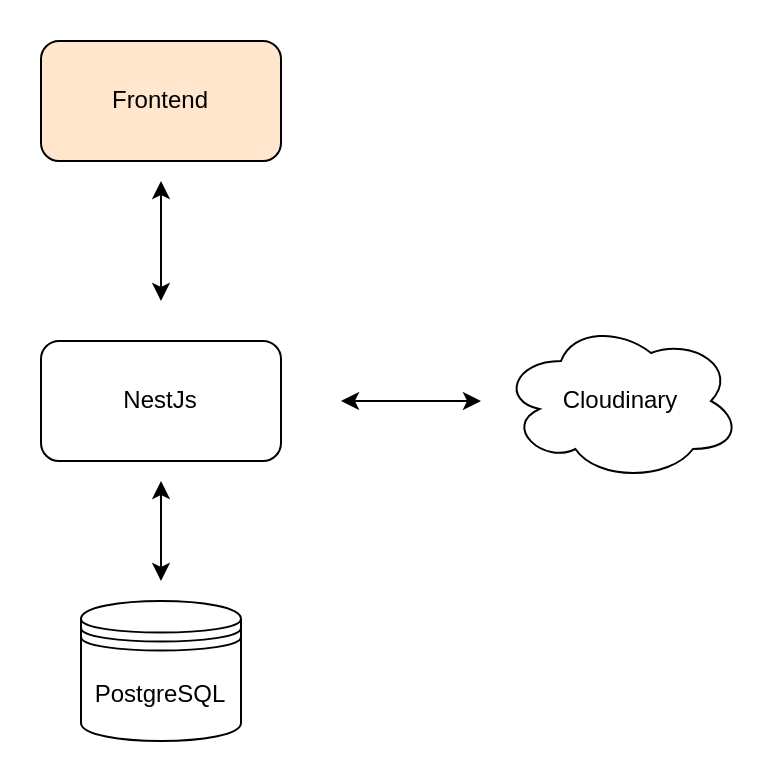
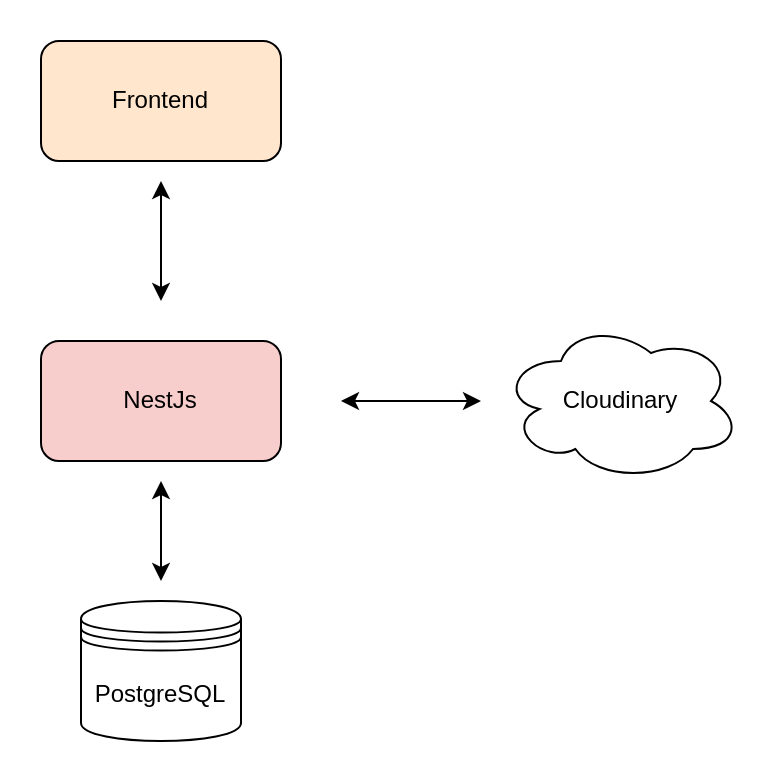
node "NestJs": fillcolor #ffffff -> #f8cecc
